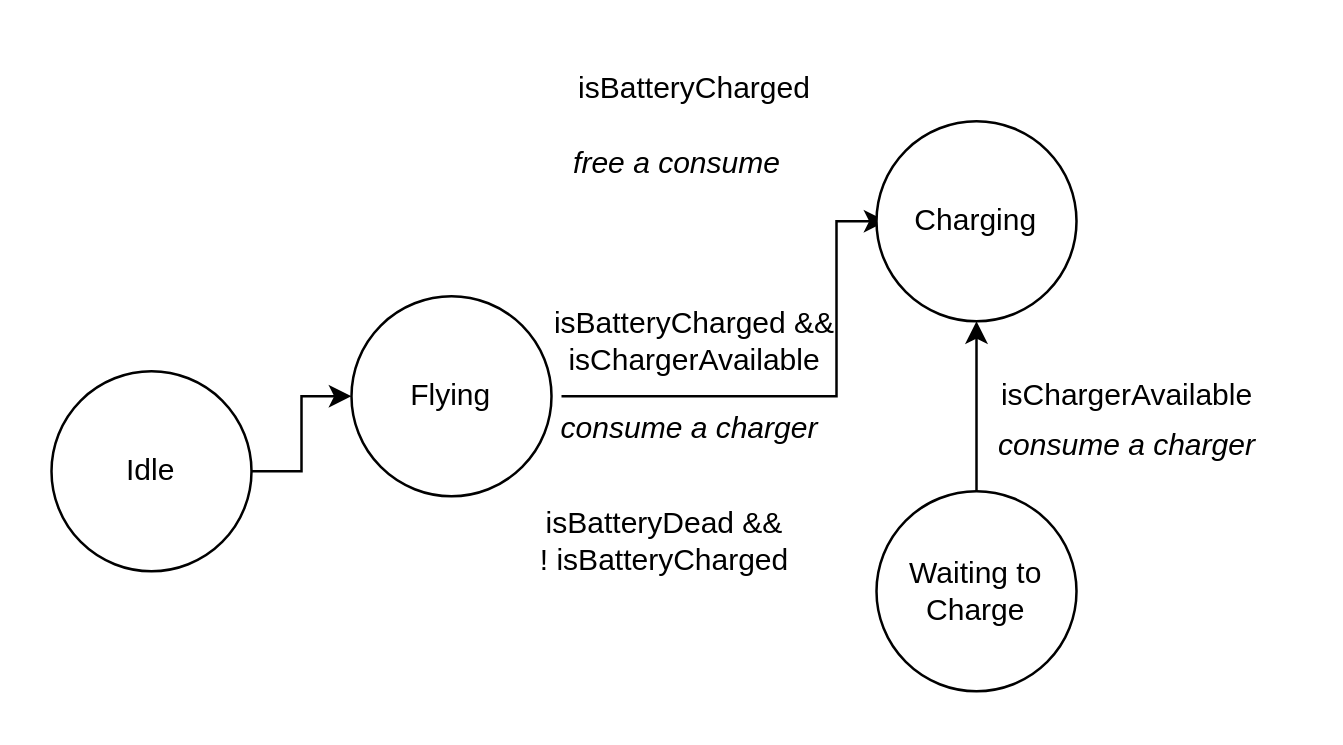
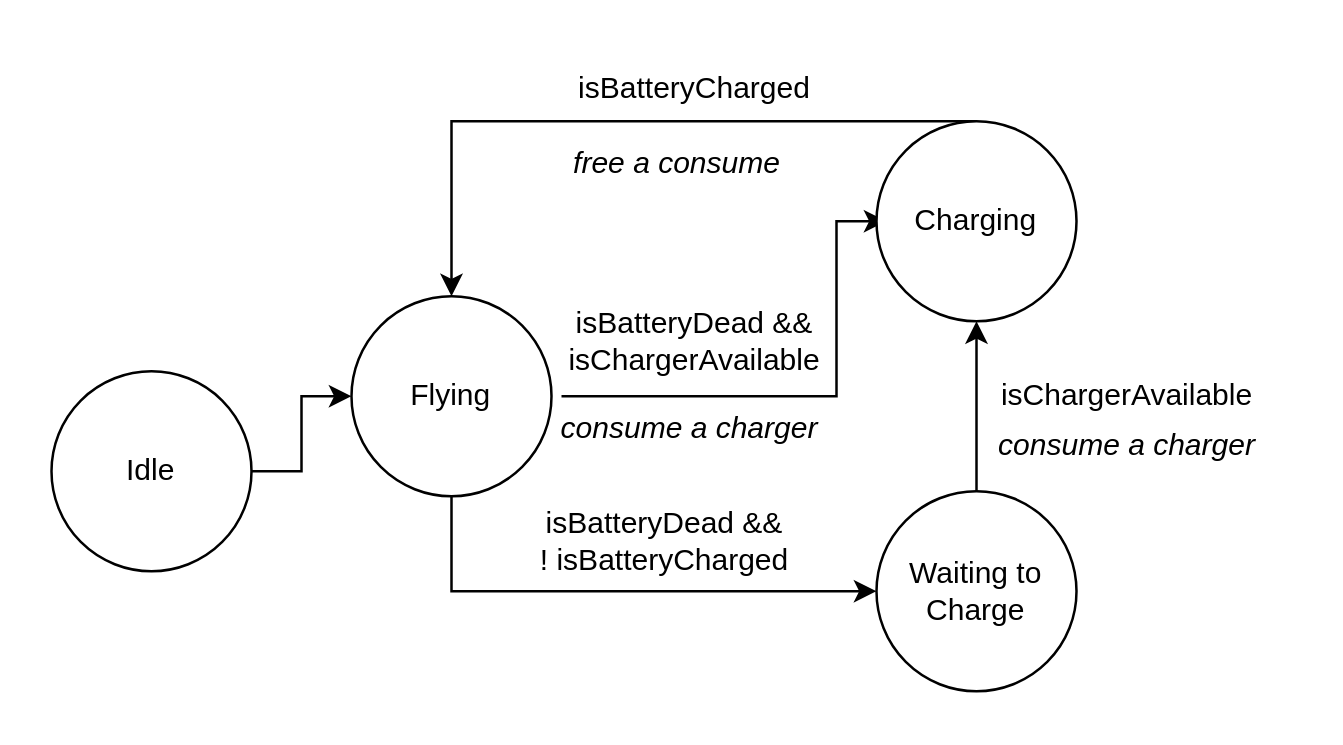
edge "Charging" -> "Flying": added
node "isBatteryCharged && isChargerAvailable": label "isBatteryCharged && isChargerAvailable" -> "isBatteryDead && isChargerAvailable"
edge "Flying" -> "Waiting to Charge": added
